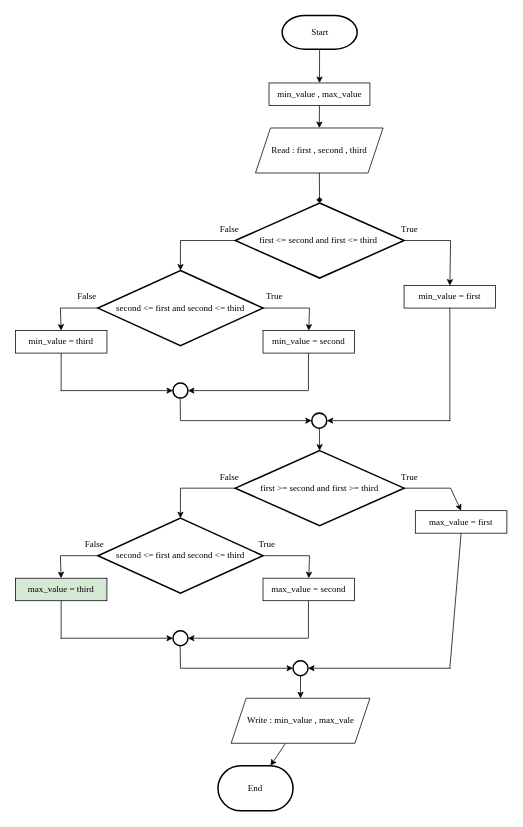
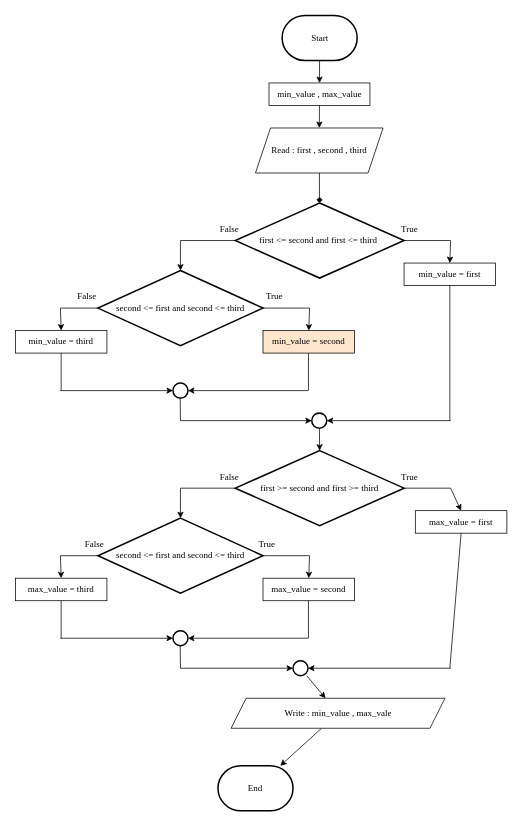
node "Start": size 75x34 -> 75x45
node "min_value = first": moved (450, 297) -> (450, 274)
node "min_value = second": fillcolor #ffffff -> #ffe6cc
node "max_value = third": fillcolor #d5e8d4 -> #ffffff
node "Write : min_value , max_vale": size 139x45 -> 214x30
